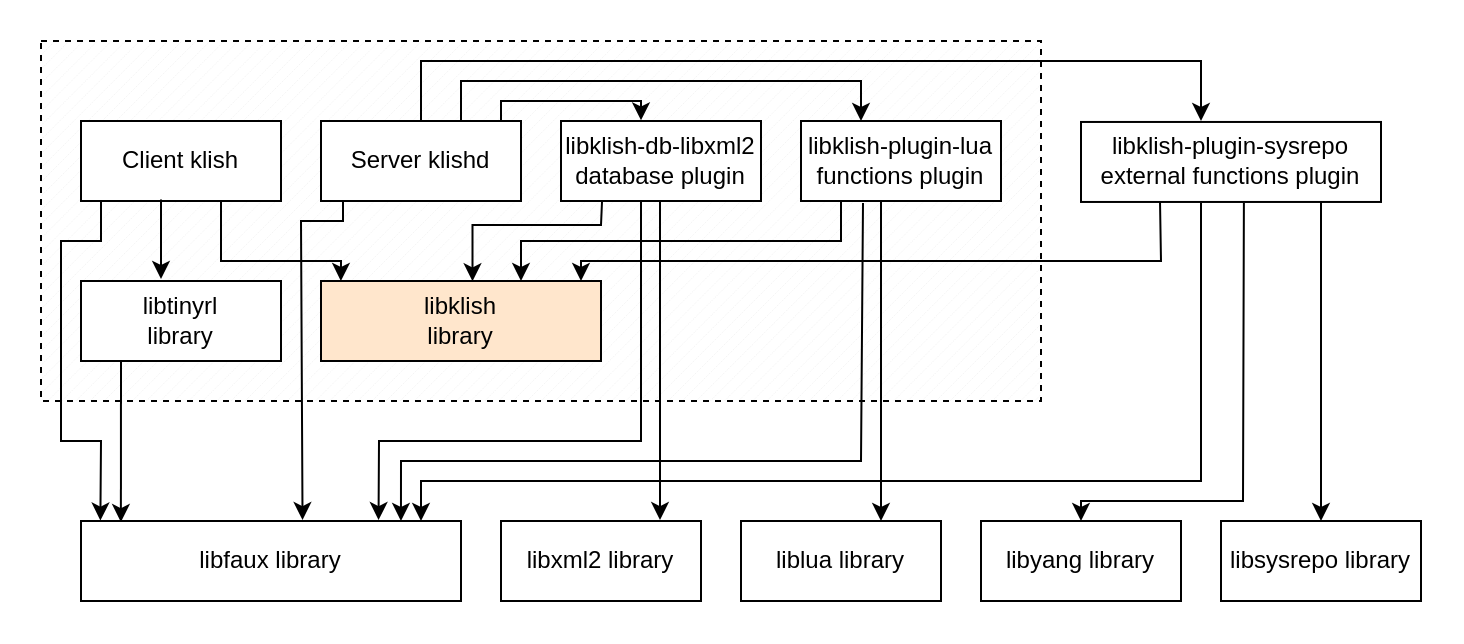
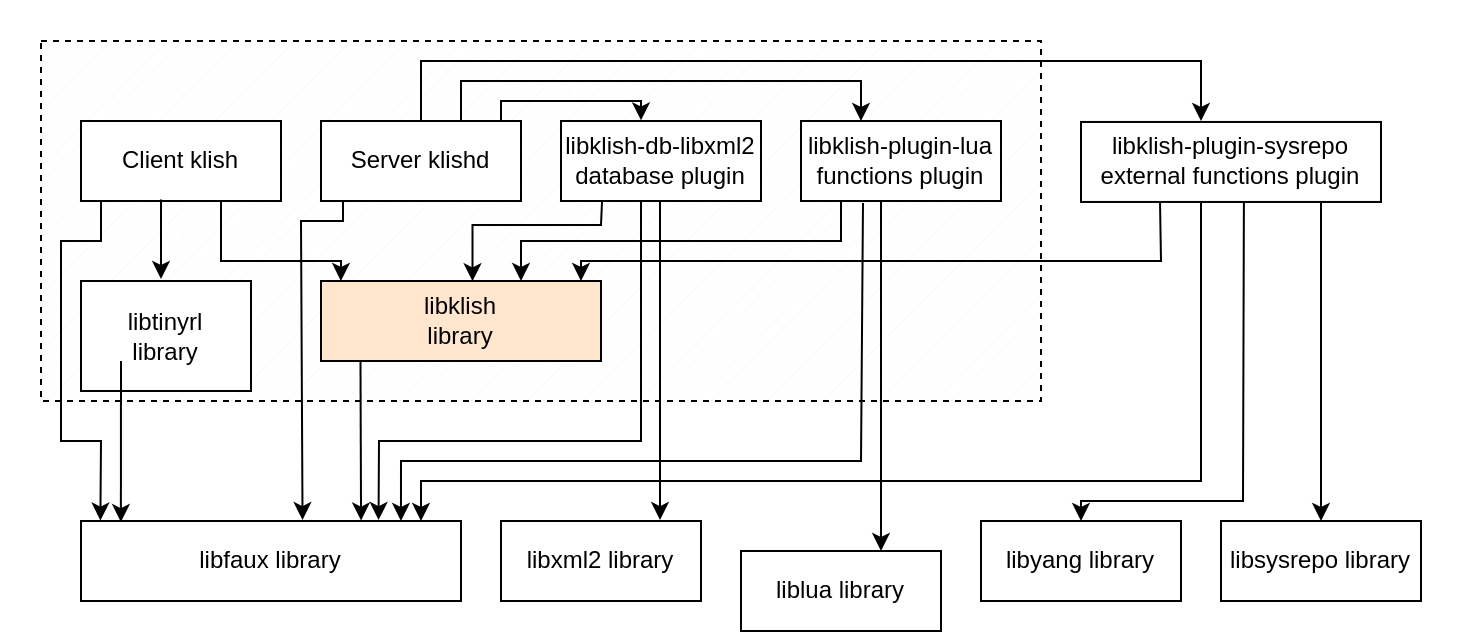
node "libtinyrl library": size 200x80 -> 170x110
edge "libklish library" -> "libfaux library": added
node "liblua library": moved (841, 561) -> (841, 591)
